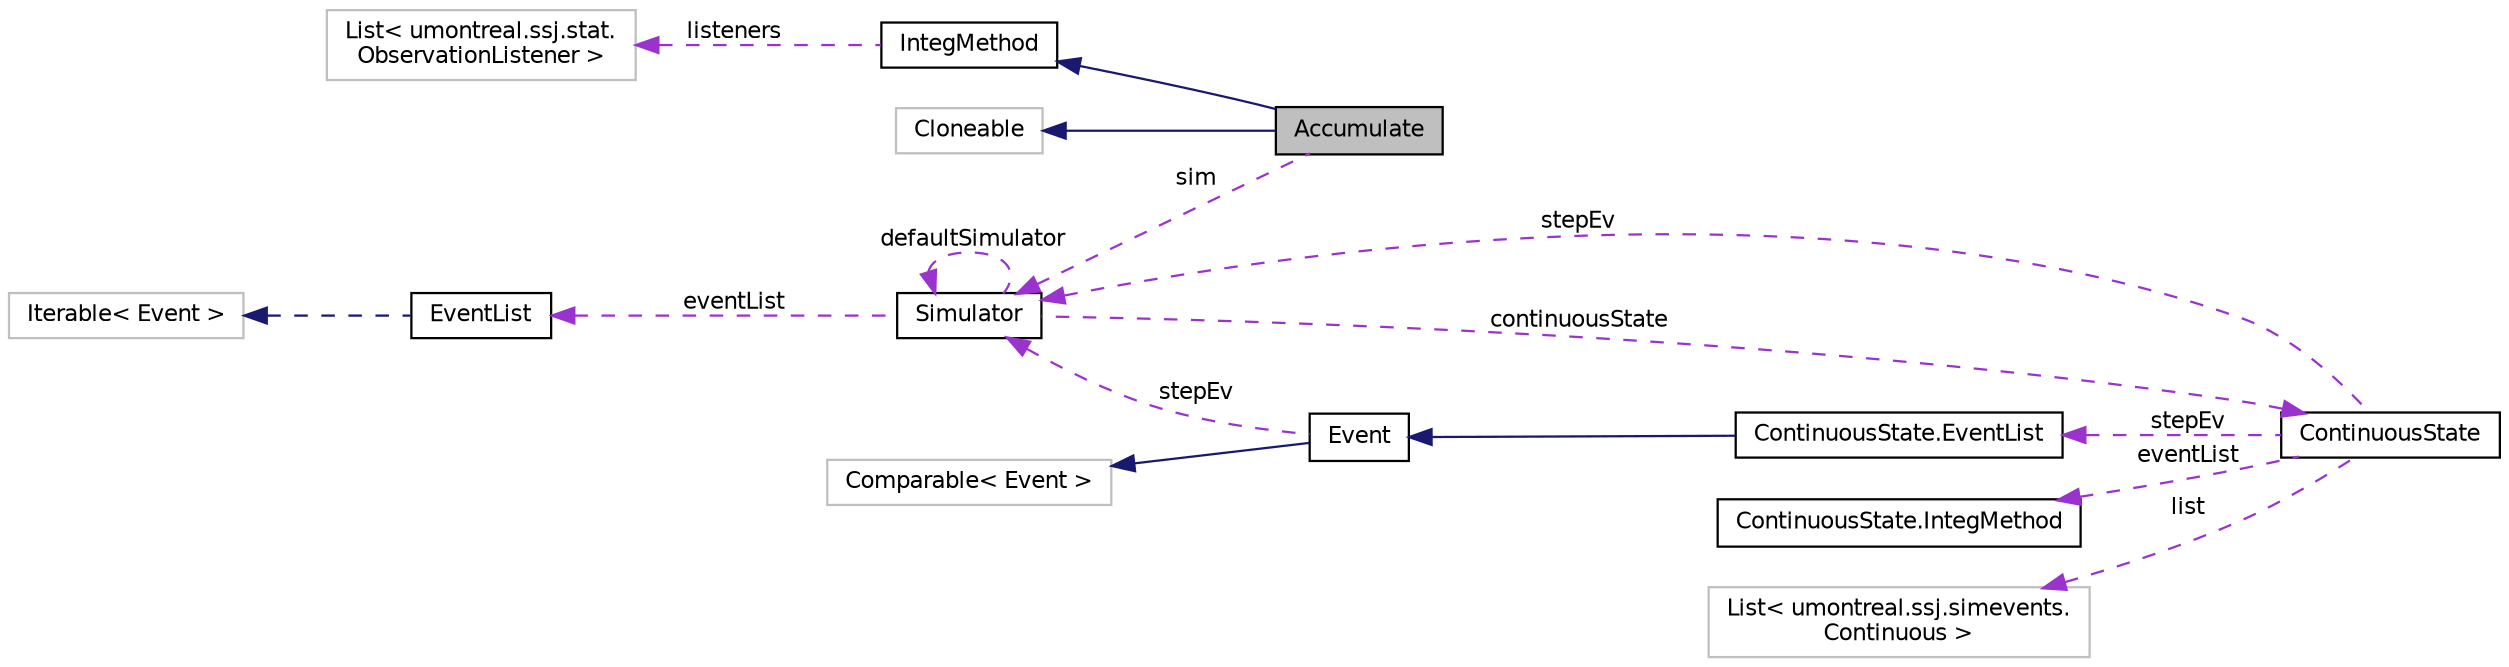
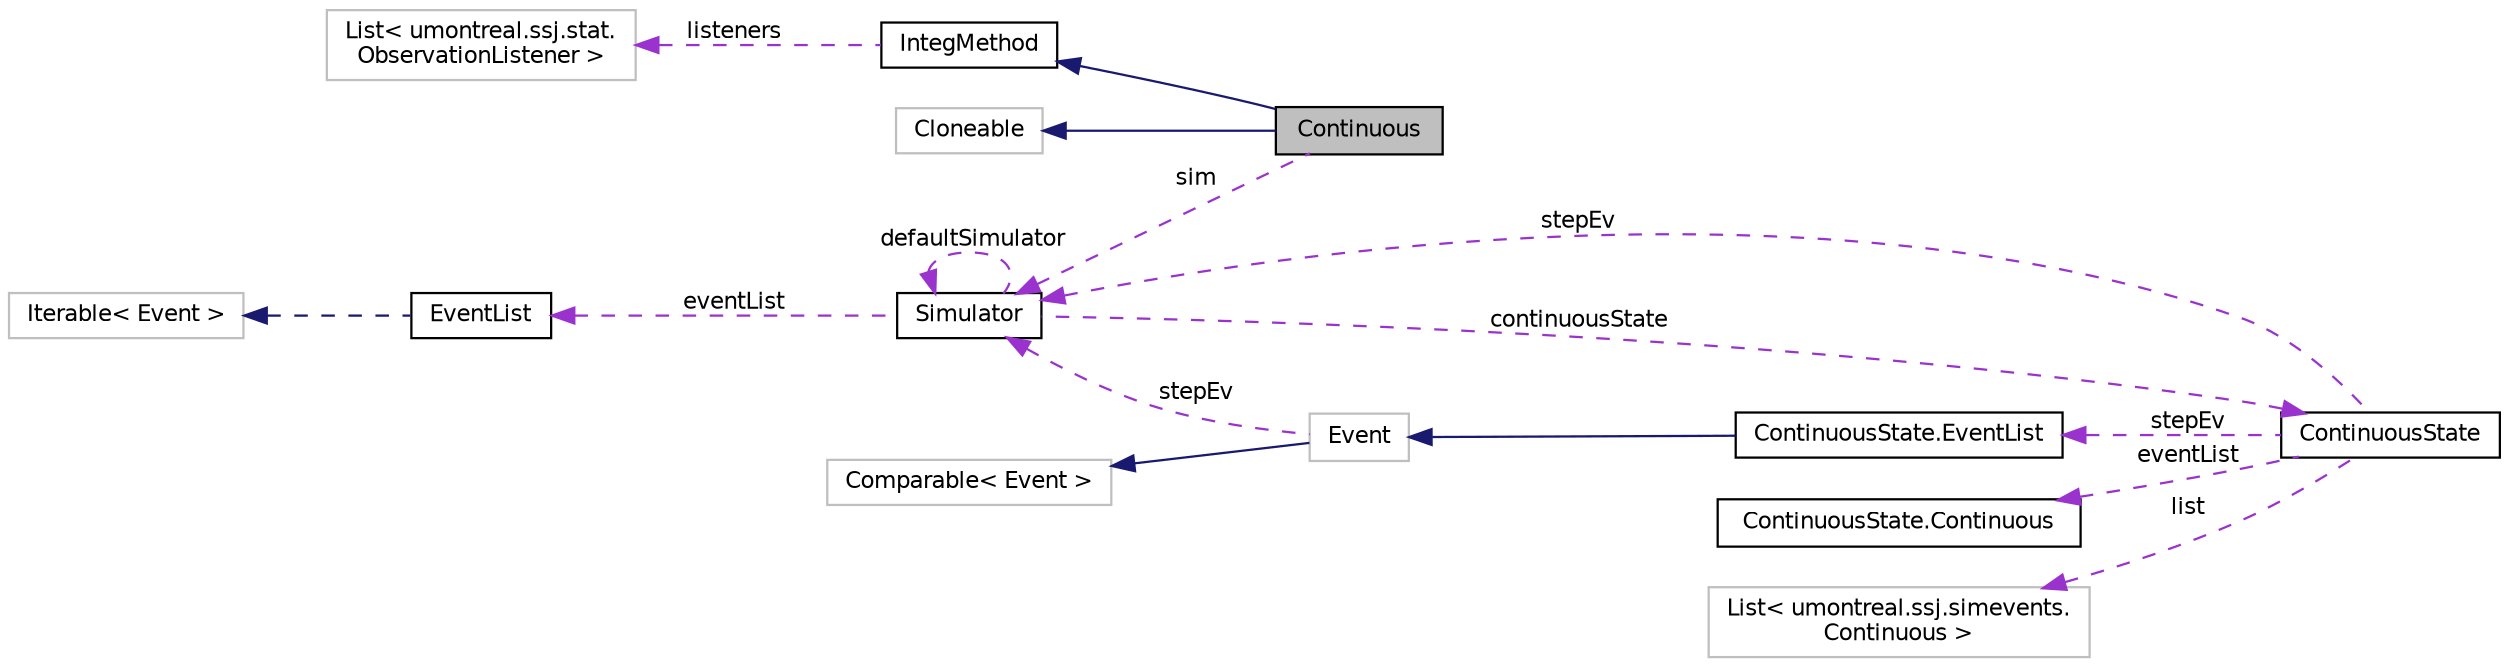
node "Accumulate": label "Accumulate" -> "Continuous"
node "Event": color black -> grey75
node "ContinuousState.IntegMethod": label "ContinuousState.IntegMethod" -> "ContinuousState.Continuous"
